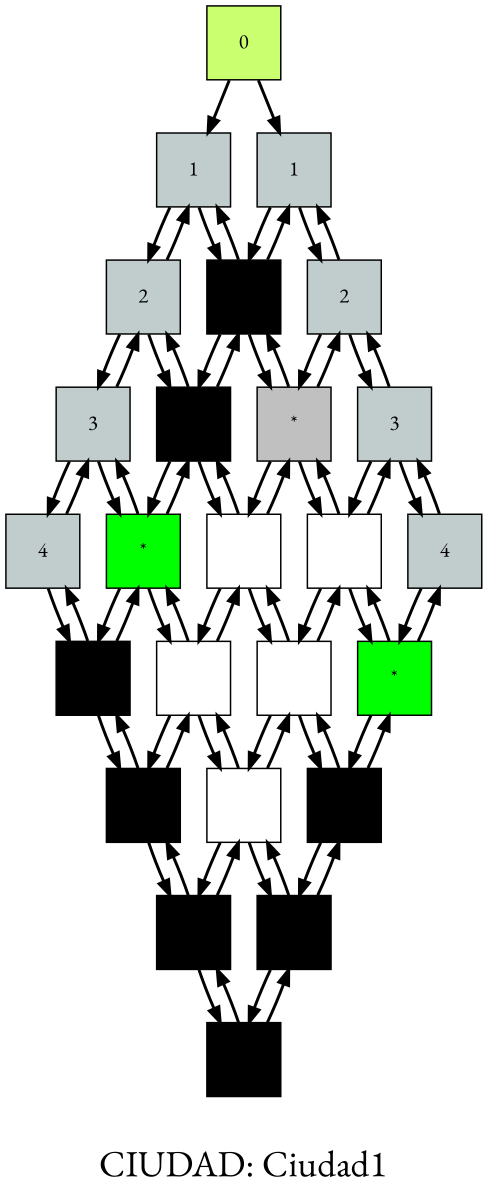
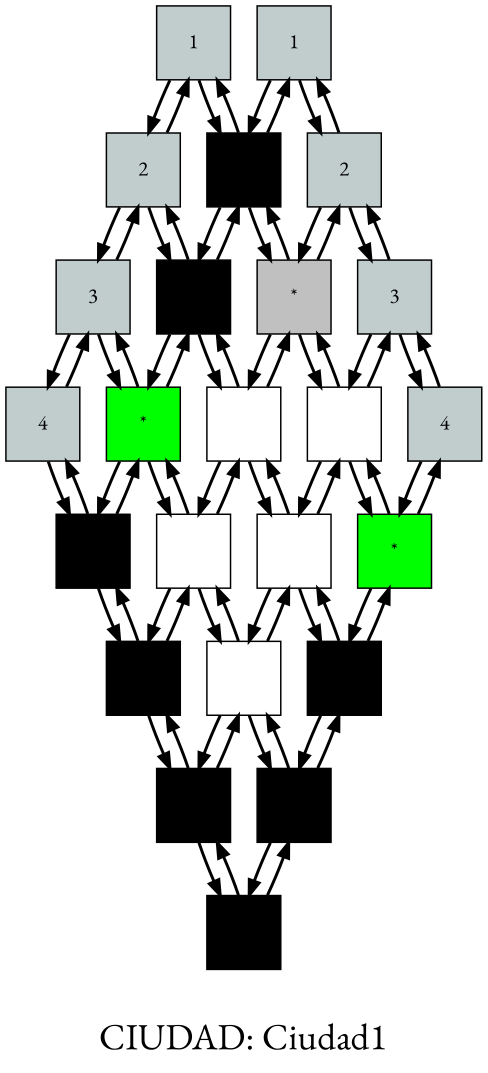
node "0": removed
